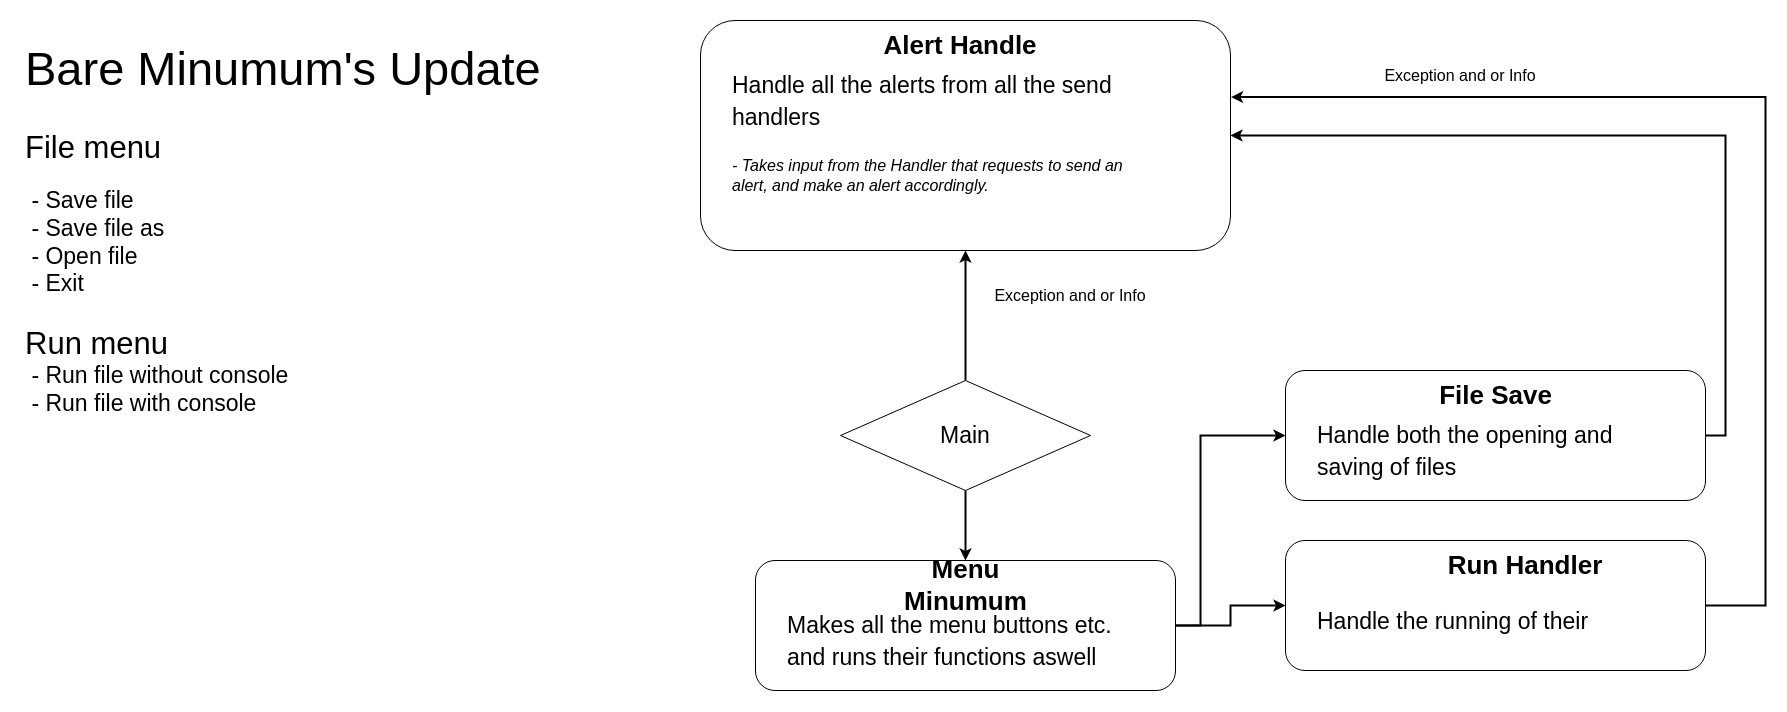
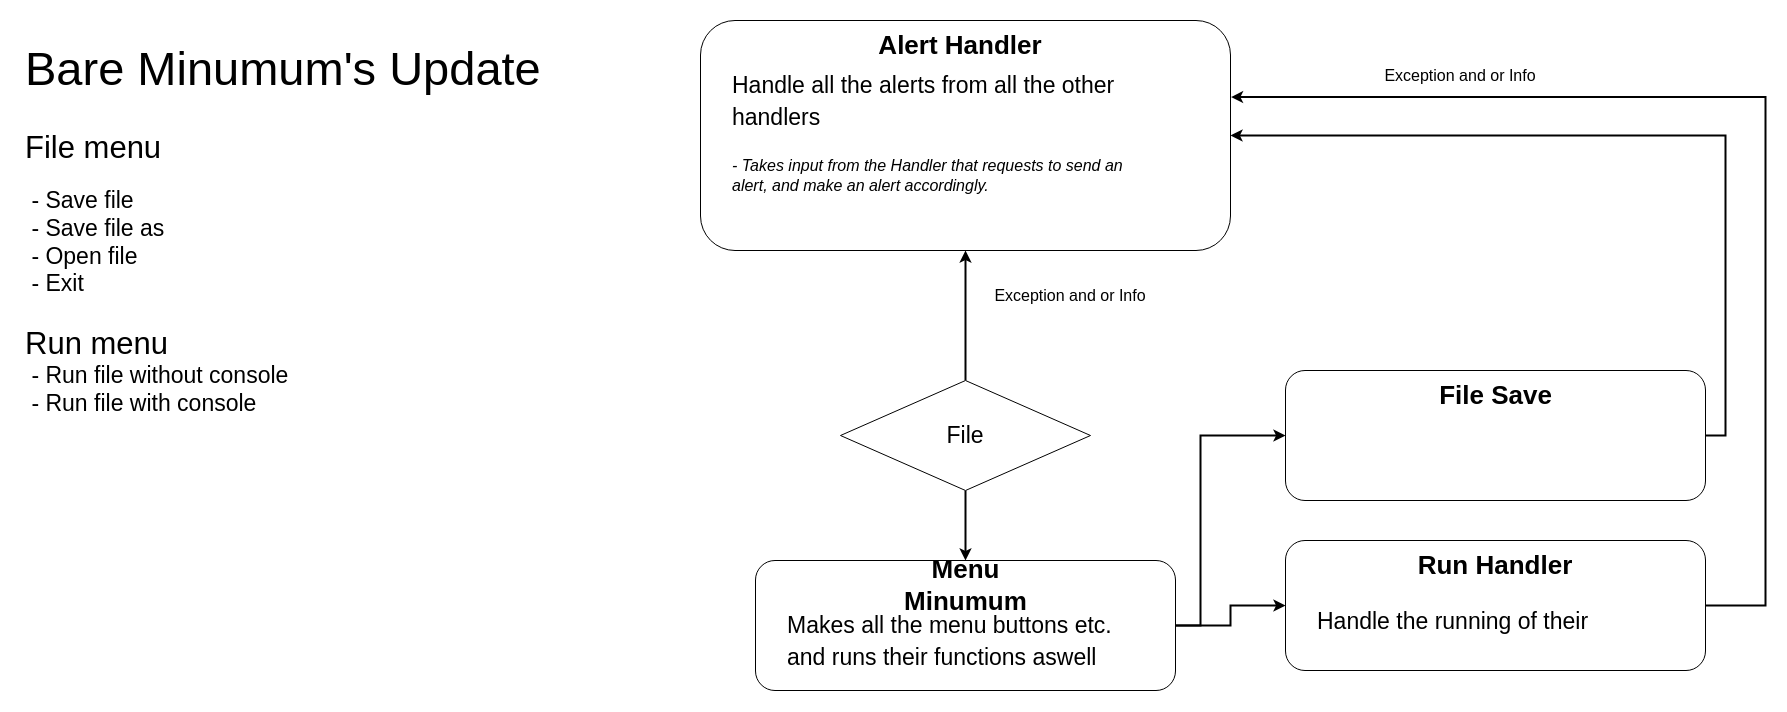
node "Alert Handle": label "Alert Handle" -> "Alert Handler"
node "Handle all the alerts from all the send handlers": label "Handle all the alerts from all the send handlers" -> "Handle all the alerts from all the other handlers"
node "Main": label "Main" -> "File"
node "Handle both the opening and saving of files": removed
node "Run Handler": moved (1526, 566) -> (1496, 566)
